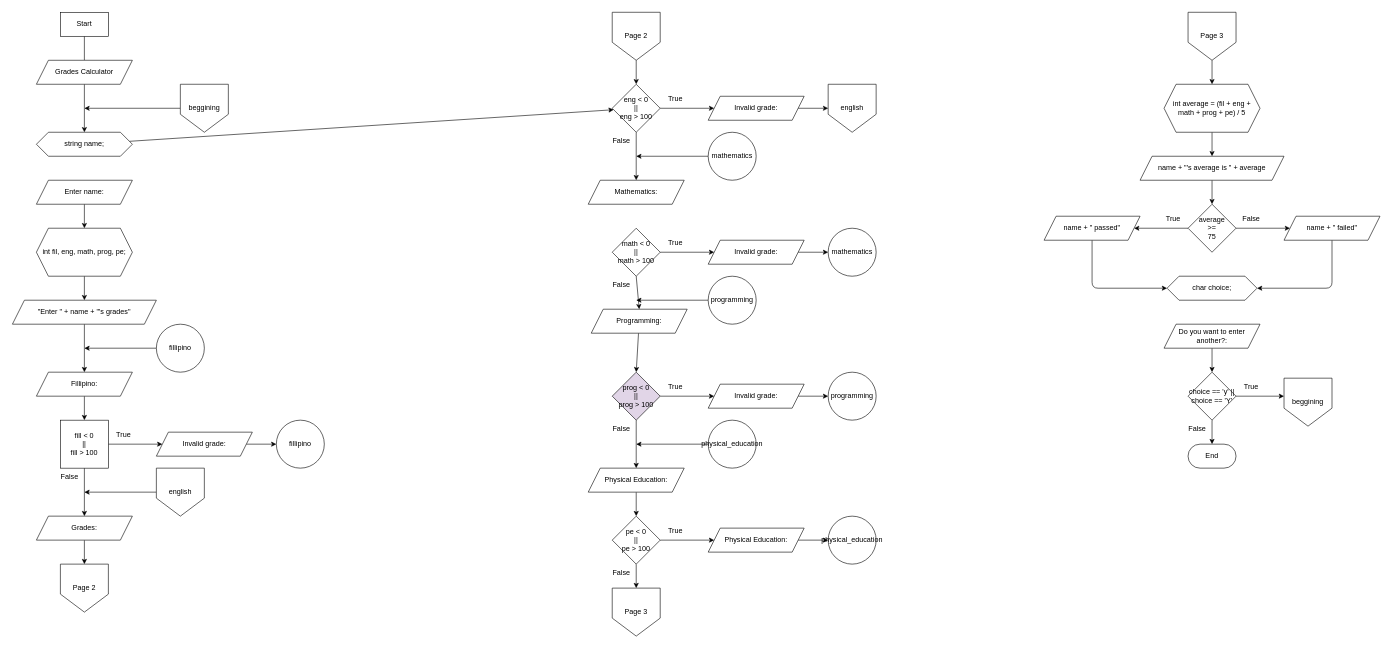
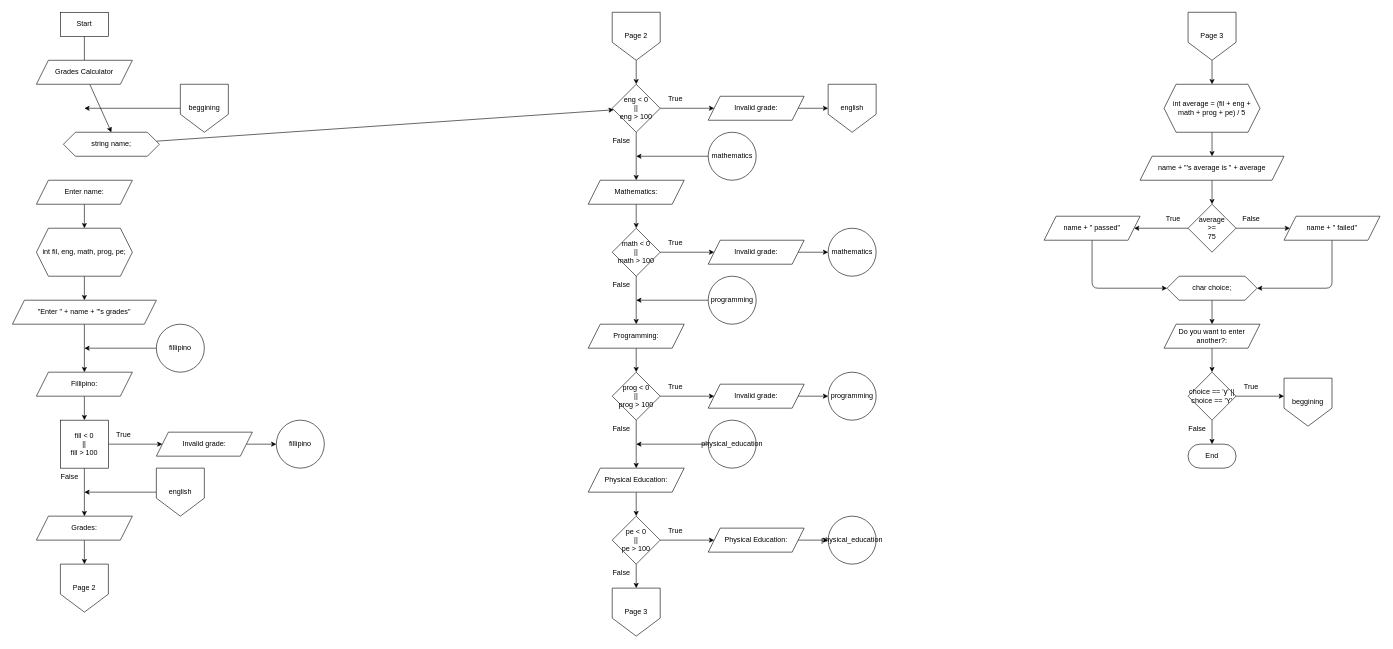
node "string name;": moved (84, 144) -> (111, 144)
edge "Mathematics:" -> "math < 0 || math > 100": added
edge "char choice;" -> "Do you want to enter another?:": added
node "Programming:": moved (639, 321) -> (636, 336)
node "prog < 0 || prog > 100": fillcolor #e1d5e7 -> #ffffff
